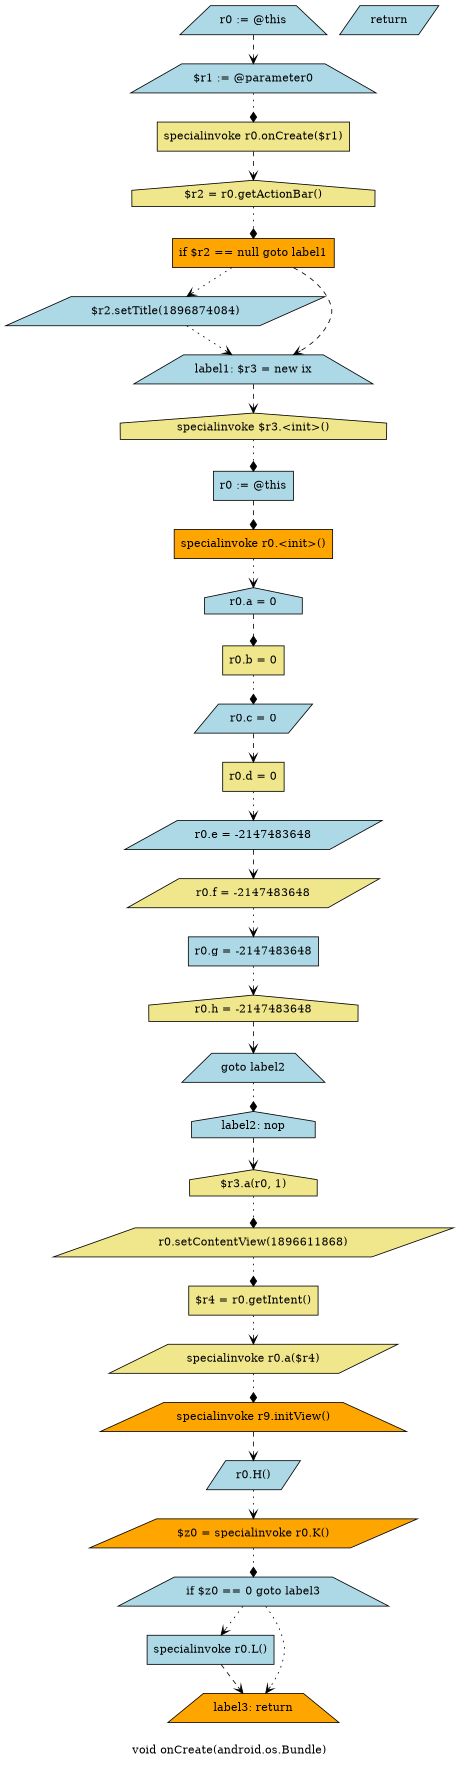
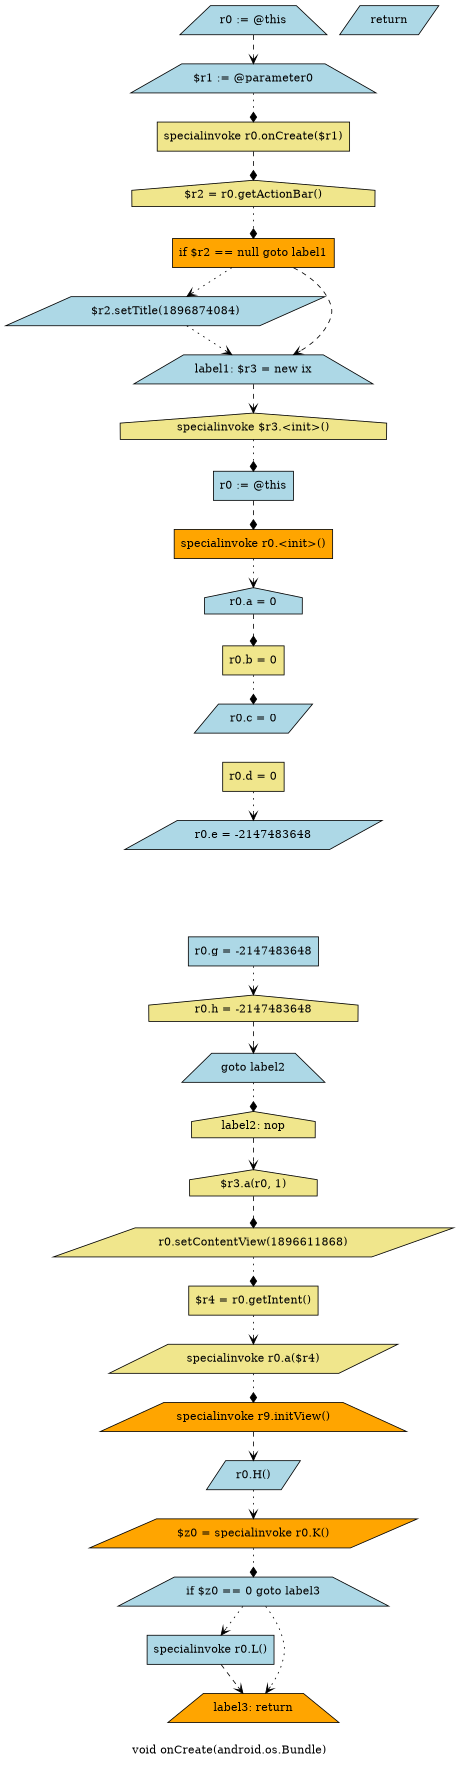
edge "specialinvoke r0.onCreate($r1)" -> "$r2 = r0.getActionBar()": arrowhead vee -> diamond
edge "r0.c = 0" -> "r0.d = 0": removed
node "r0.f = -2147483648": removed
node "label2: nop": fillcolor lightblue -> khaki
edge "$r3.a(r0, 1)" -> "r0.setContentView(1896611868)": style dotted -> dashed
